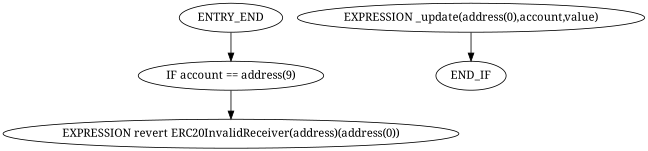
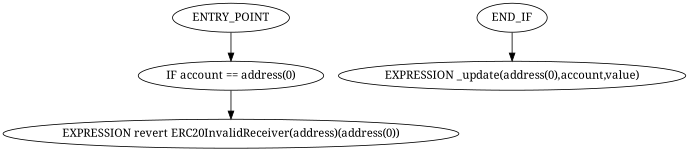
node "ENTRY_END": label "ENTRY_END" -> "ENTRY_POINT"
edge "EXPRESSION _update(address(0),account,value)" -> "END_IF": reversed
node "IF account == address(9)": label "IF account == address(9)" -> "IF account == address(0)"
